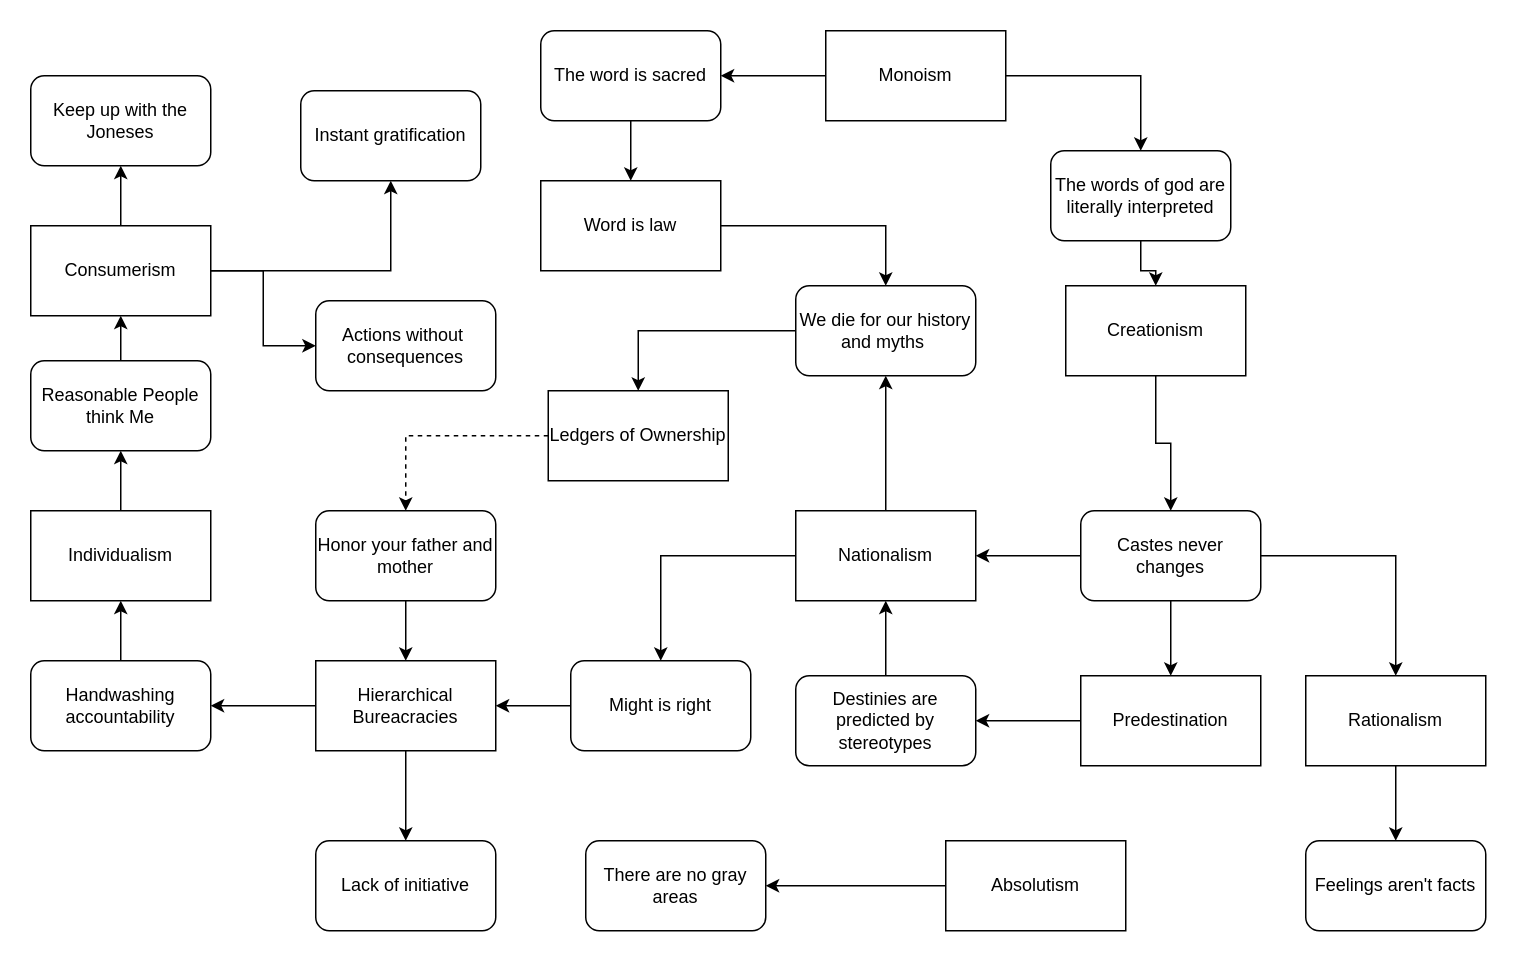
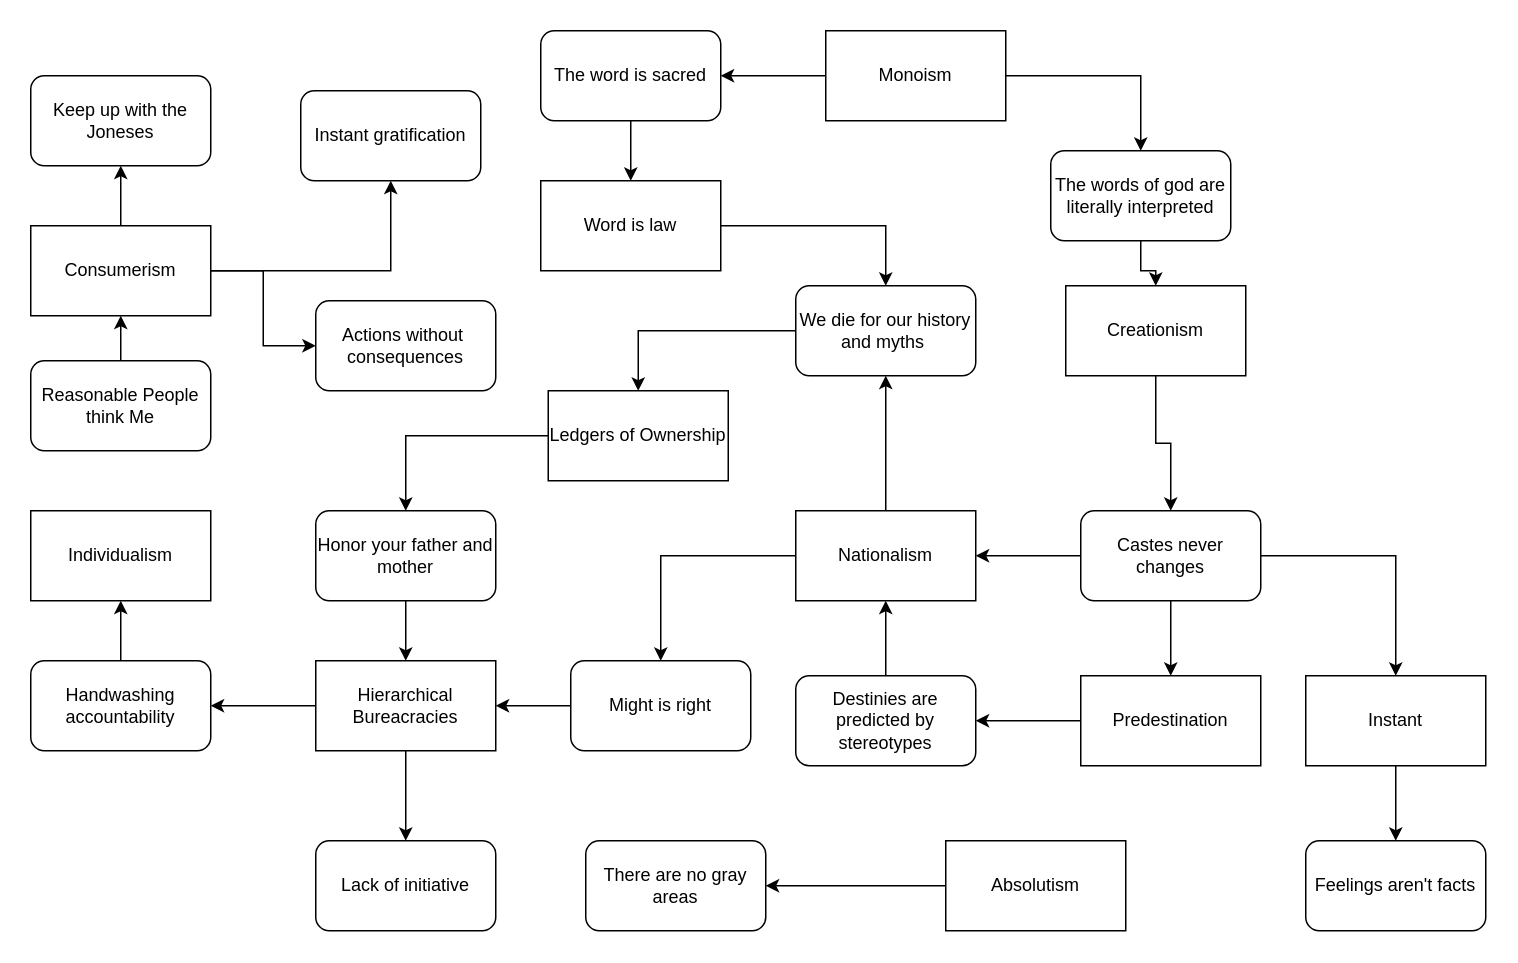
edge "Ledgers of Ownership" -> "Honor your father and mother": style dashed -> solid
edge "Individualism" -> "Reasonable People think Me": removed
node "Rationalism": label "Rationalism" -> "Instant"
